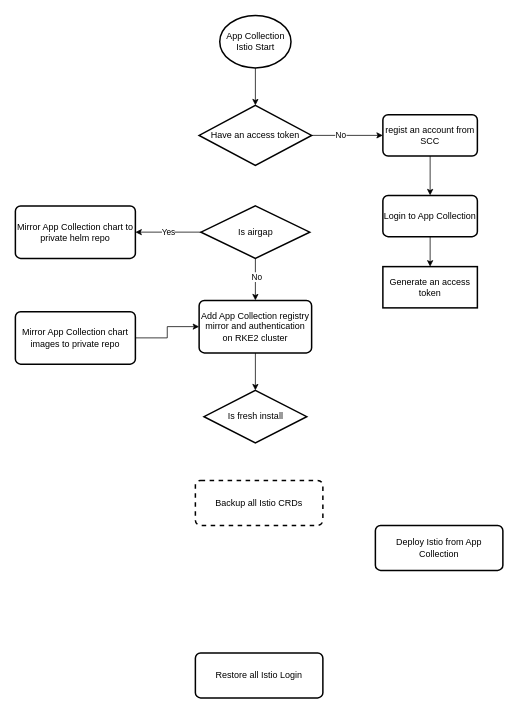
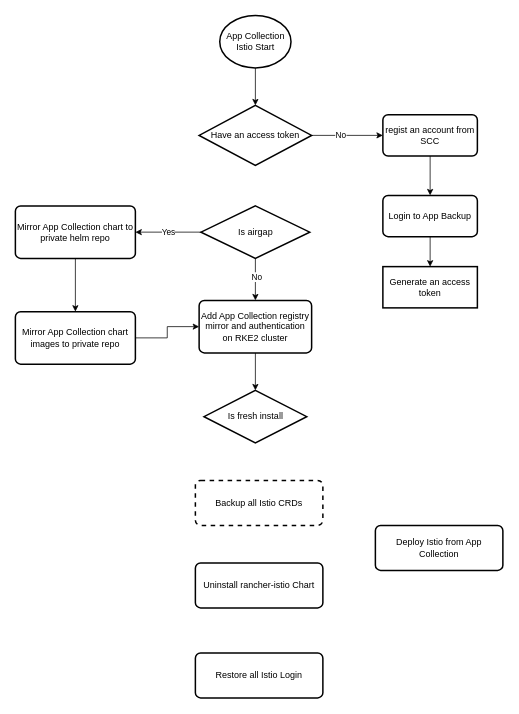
node "Login to App Collection": label "Login to App Collection" -> "Login to App Backup"
edge "Mirror App Collection chart to private helm repo" -> "Mirror App Collection chart images to private repo": added
node "Uninstall rancher-istio Chart": added
